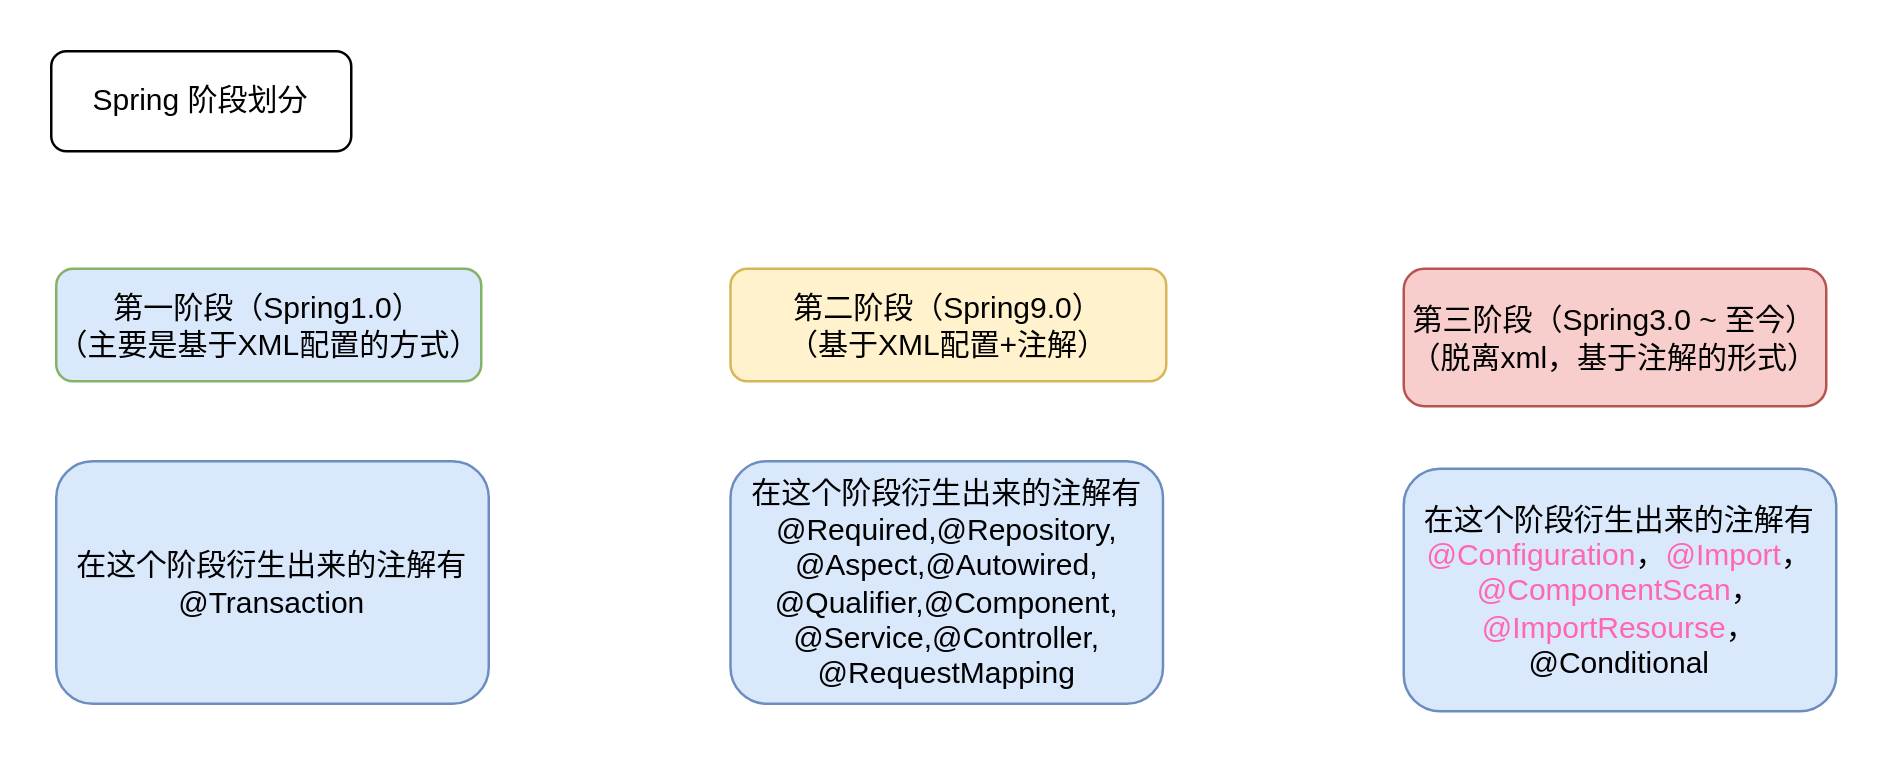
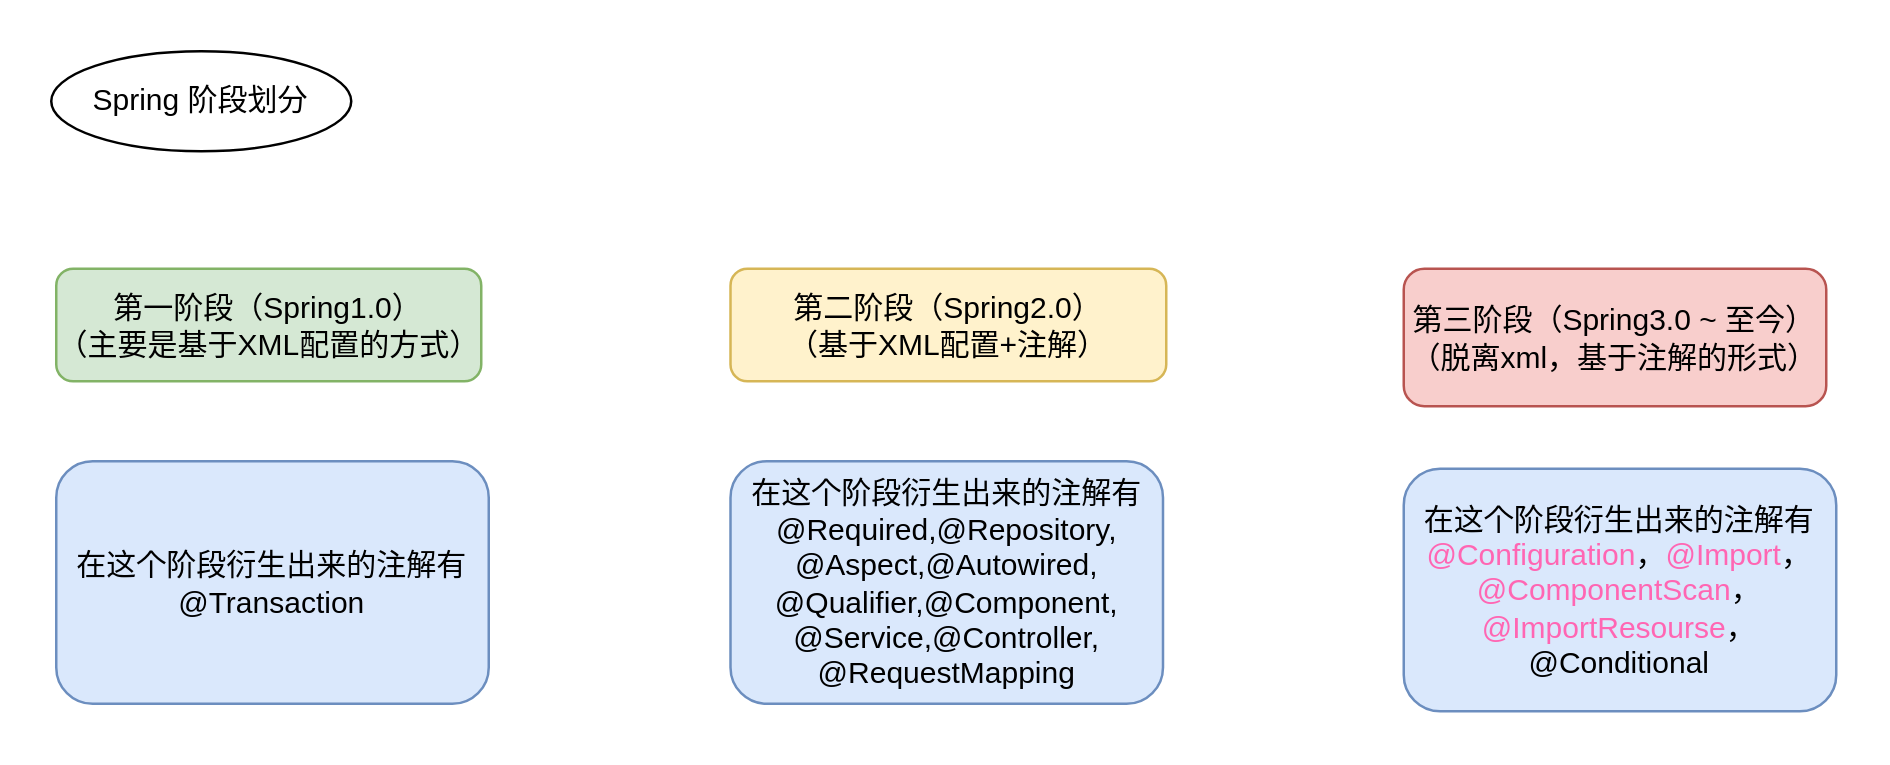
node "Spring 阶段划分": shape rounded rectangle -> ellipse
node "第一阶段（Spring1.0） （主要是基于XML配置的方式）": fillcolor #dae8fc -> #d5e8d4
node "第二阶段（Spring9.0） （基于XML配置+注解）": label "第二阶段（Spring9.0） （基于XML配置+注解）" -> "第二阶段（Spring2.0） （基于XML配置+注解）"
